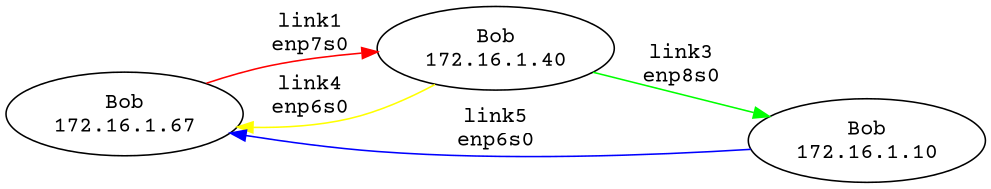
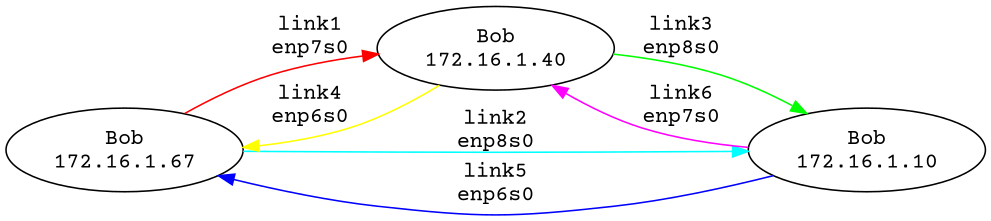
edge "Bob 172.16.1.10" -> "Bob 172.16.1.40": added, label "link6 enp7s0"
edge "Bob 172.16.1.67" -> "Bob 172.16.1.10": added, label "link2 enp8s0"
